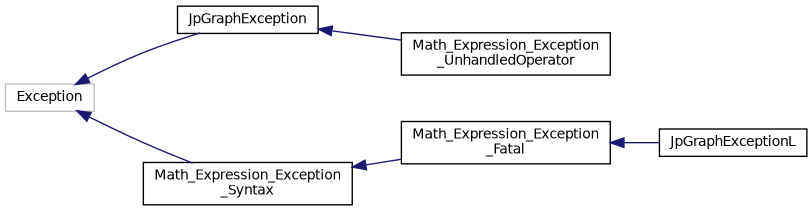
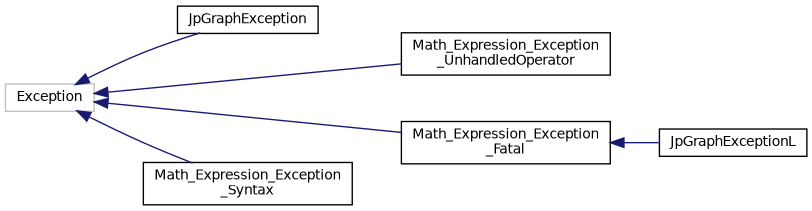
edge "Math_Expression_Exception _UnhandledOperator" -> "JpGraphException": now "Math_Expression_Exception _UnhandledOperator" -> "Exception"
edge "Math_Expression_Exception _Fatal" -> "Math_Expression_Exception _Syntax": now "Math_Expression_Exception _Fatal" -> "Exception"
